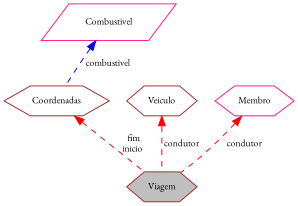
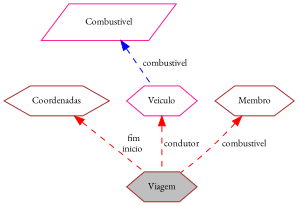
edge "Coordenadas" -> "Combustivel": now "Veiculo" -> "Combustivel"
node "Veiculo": color brown -> deeppink
node "Membro": color deeppink -> brown
edge "Viagem" -> "Membro": label " condutor" -> " combustivel"
